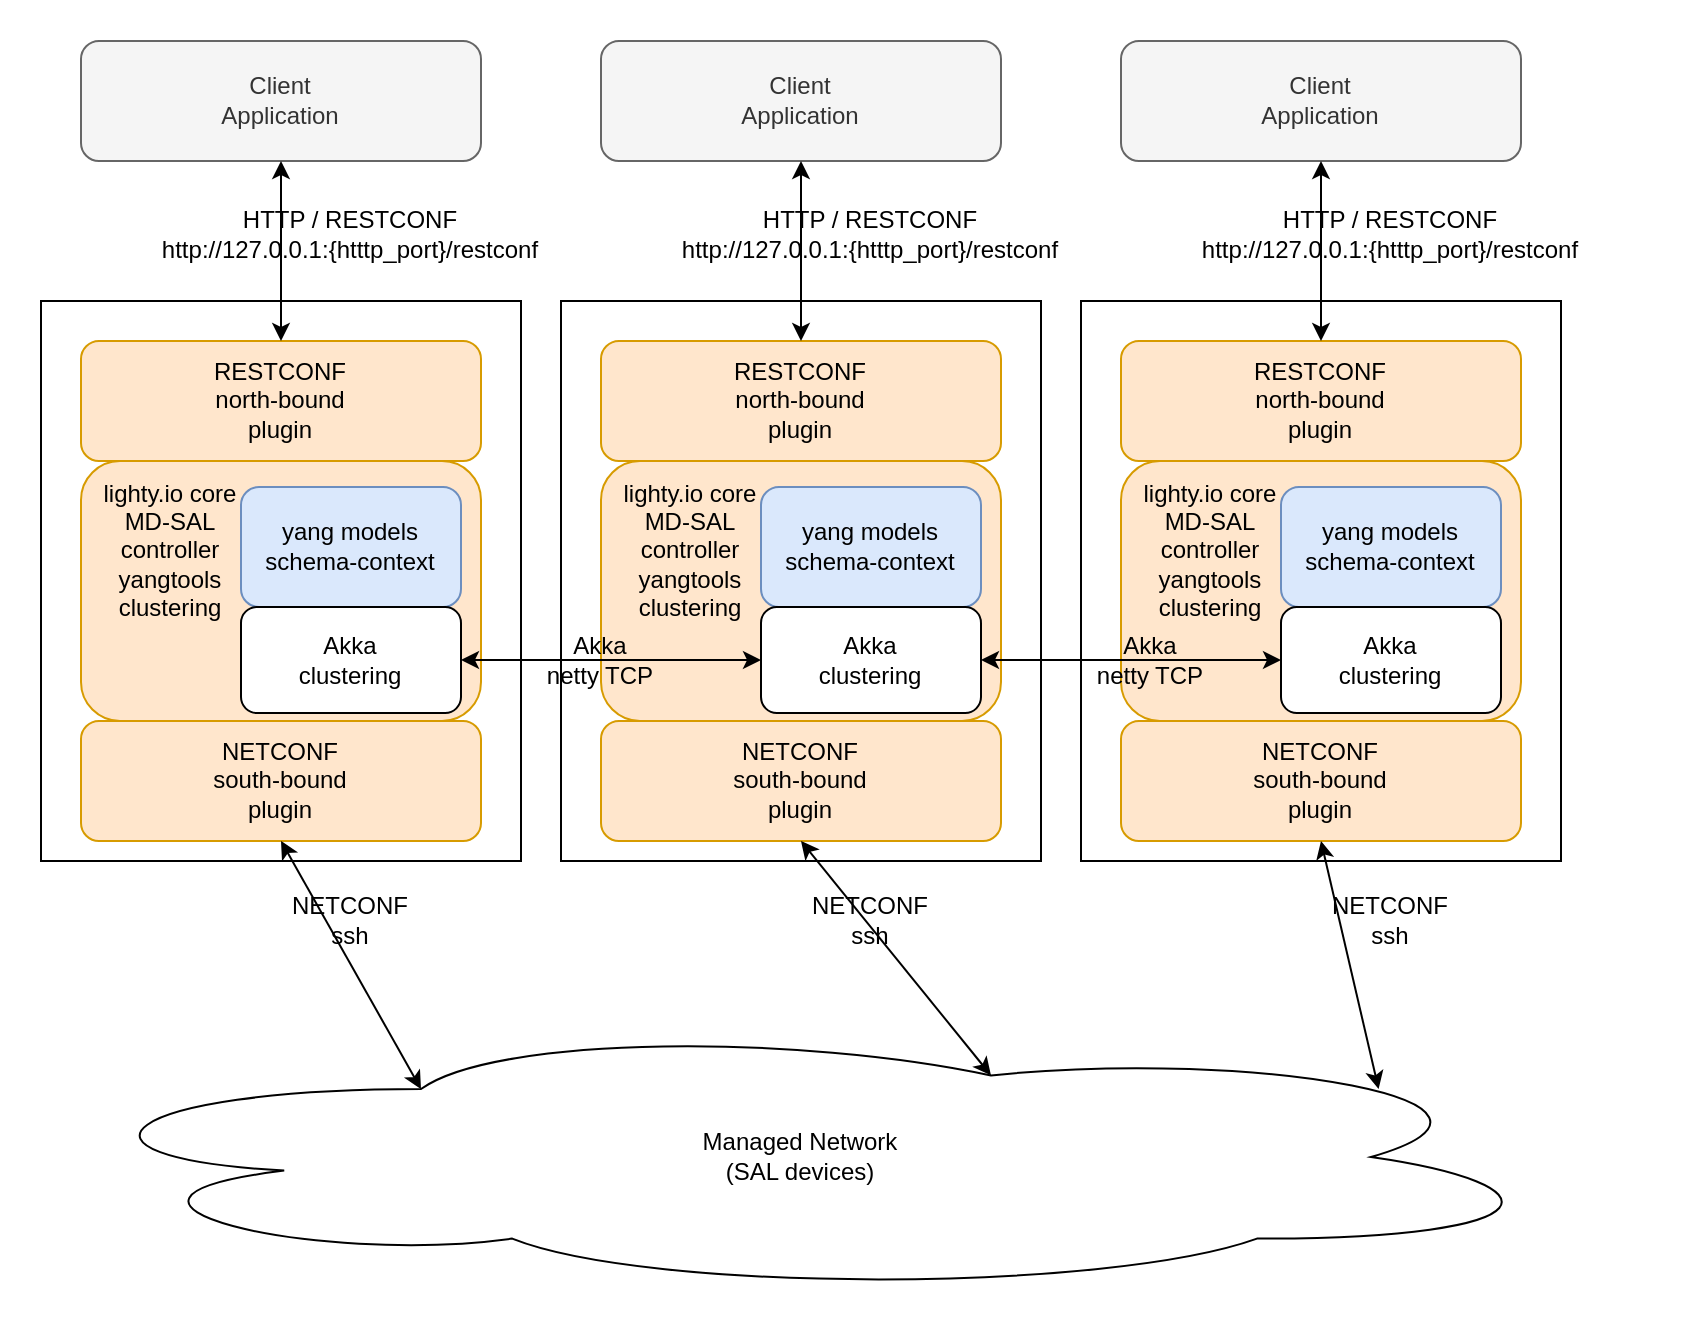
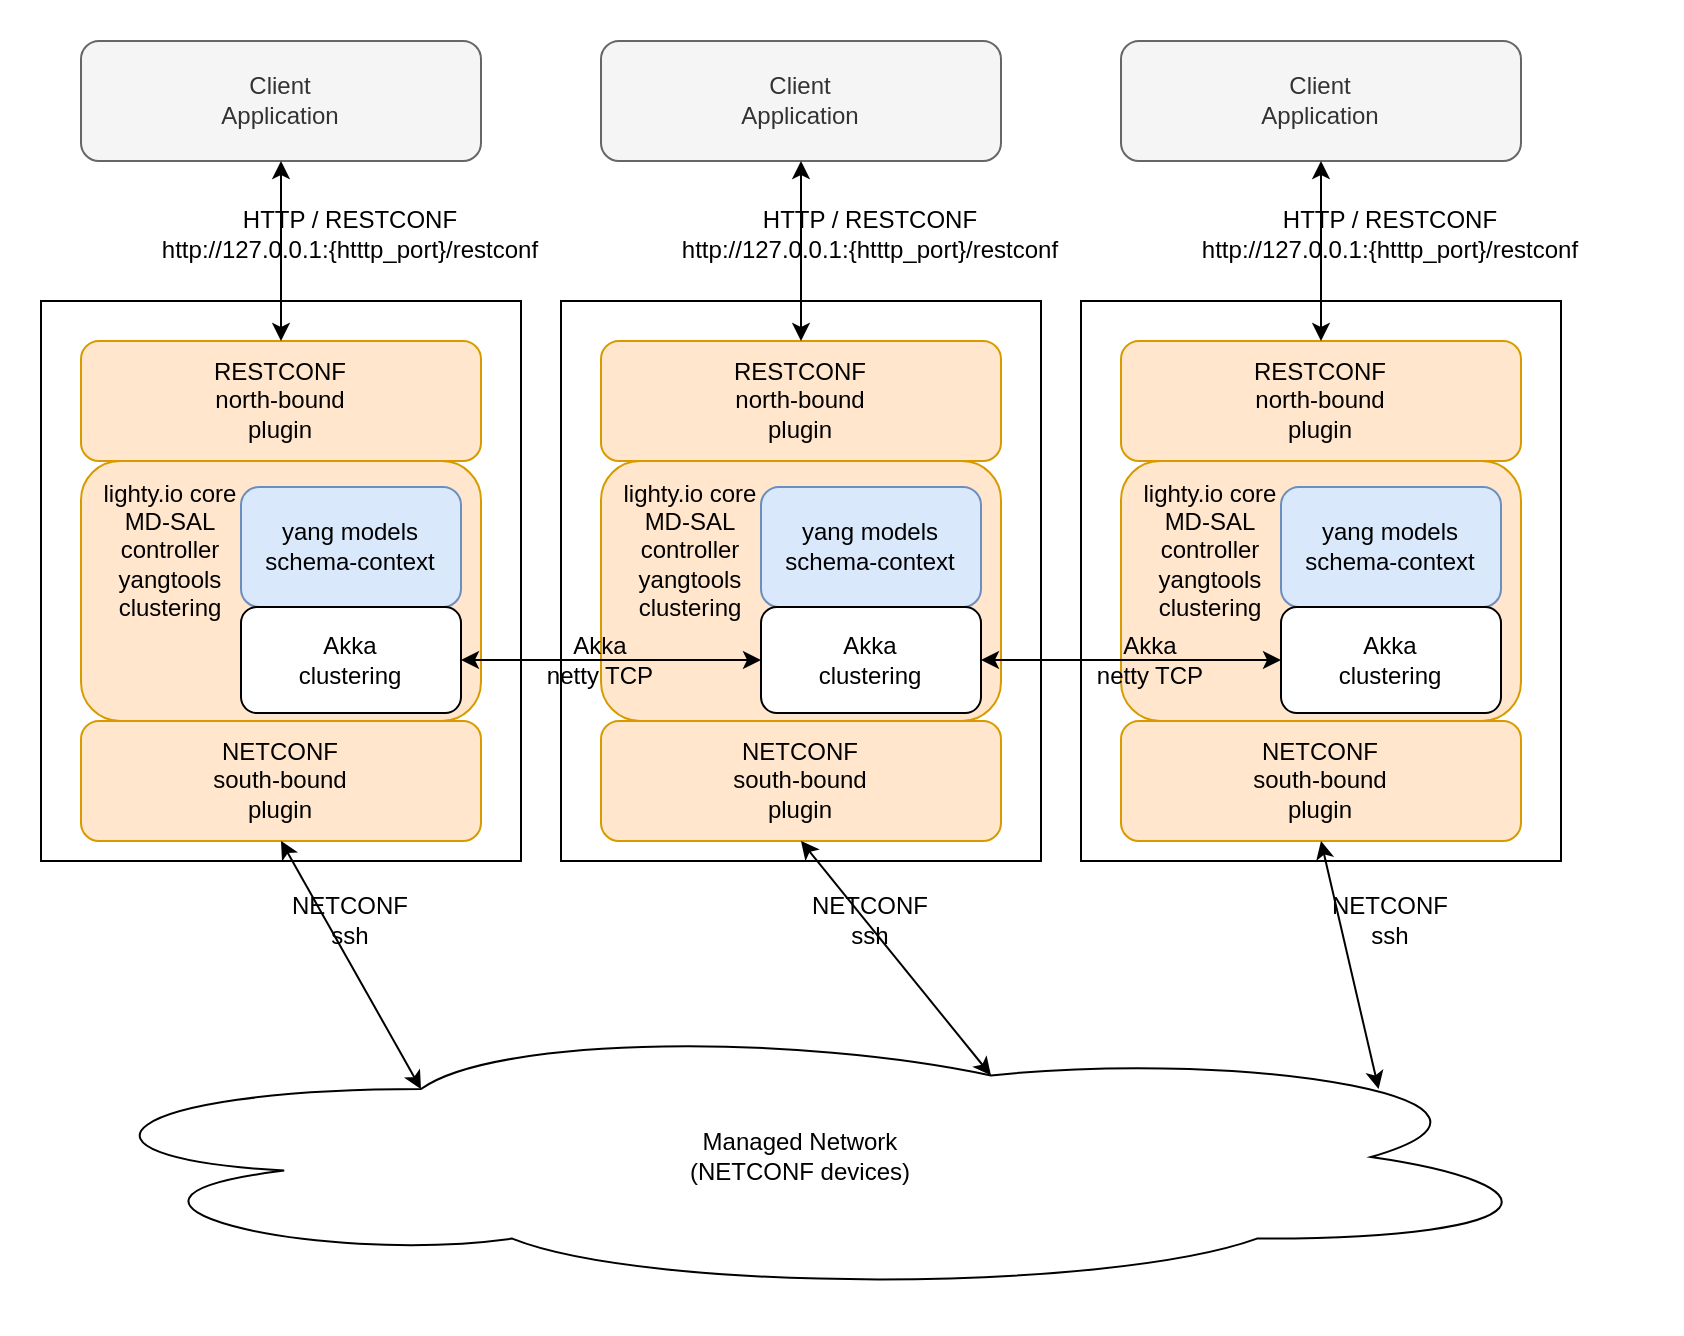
node "Managed Network (SAL devices)": label "Managed Network (SAL devices)" -> "Managed Network (NETCONF devices)"
